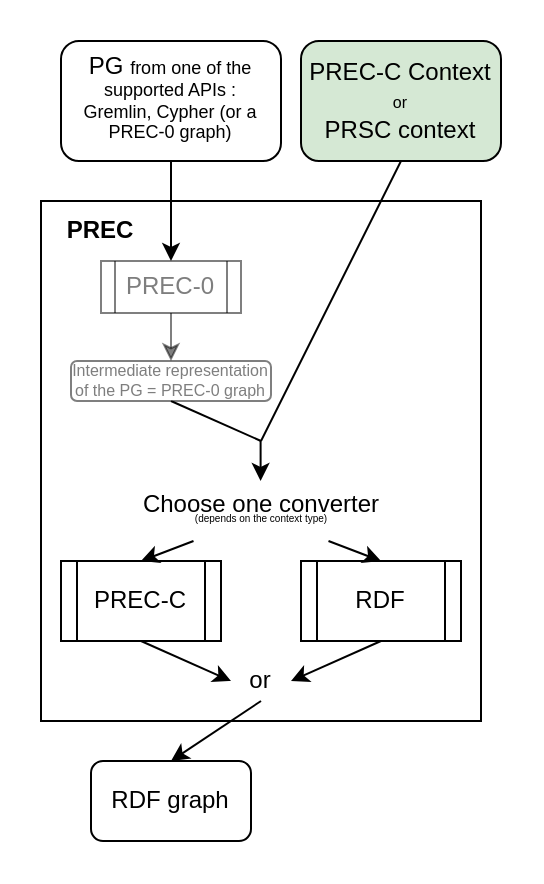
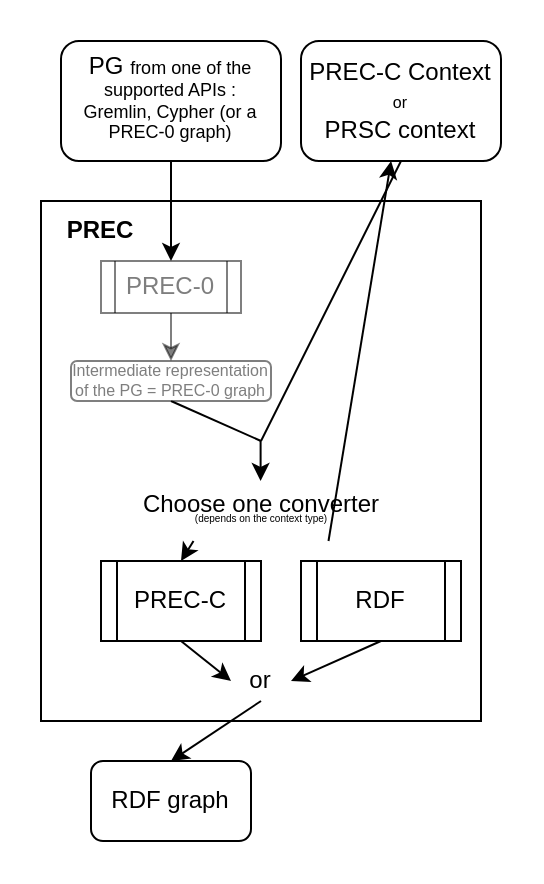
node "PREC-C Context or PRSC context": fillcolor #d5e8d4 -> #ffffff
edge "Choose one converter (depends on the context type)" -> "RDF": now "Choose one converter (depends on the context type)" -> "PREC-C Context or PRSC context"
node "PREC-C": moved (141, 601) -> (181, 601)
